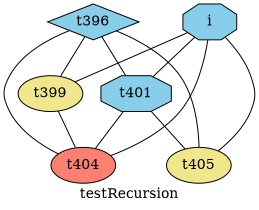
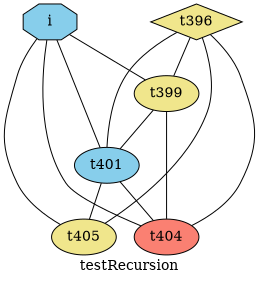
node "t396": fillcolor skyblue -> khaki
node "t401": shape octagon -> ellipse
edge "t399" -- "t401": added
